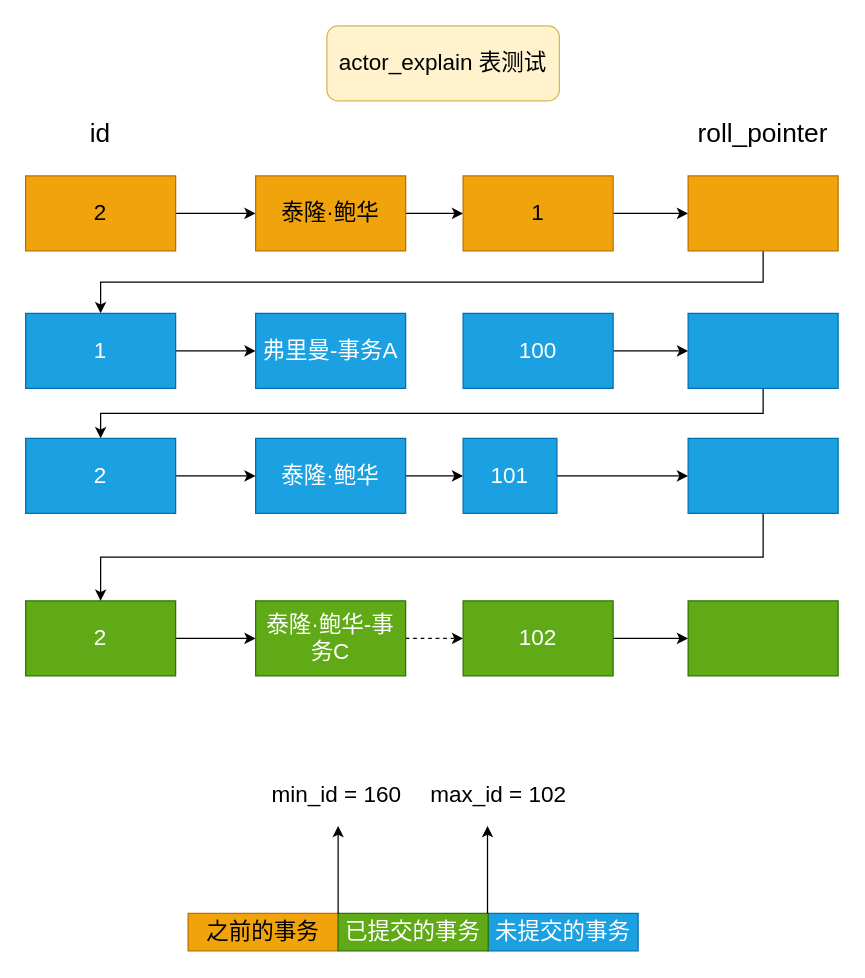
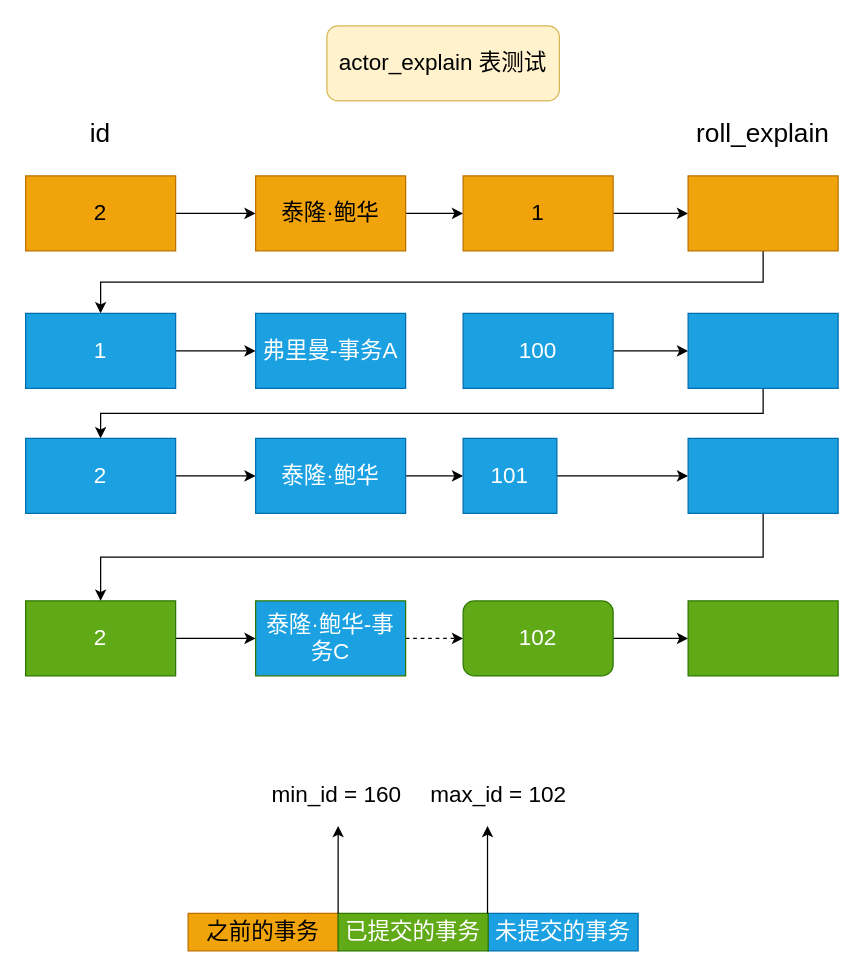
node "roll_pointer": label "roll_pointer" -> "roll_explain"
node "泰隆·鲍华-事务C": fillcolor #60a917 -> #1ba1e2
node "102": shape rectangle -> rounded rectangle
